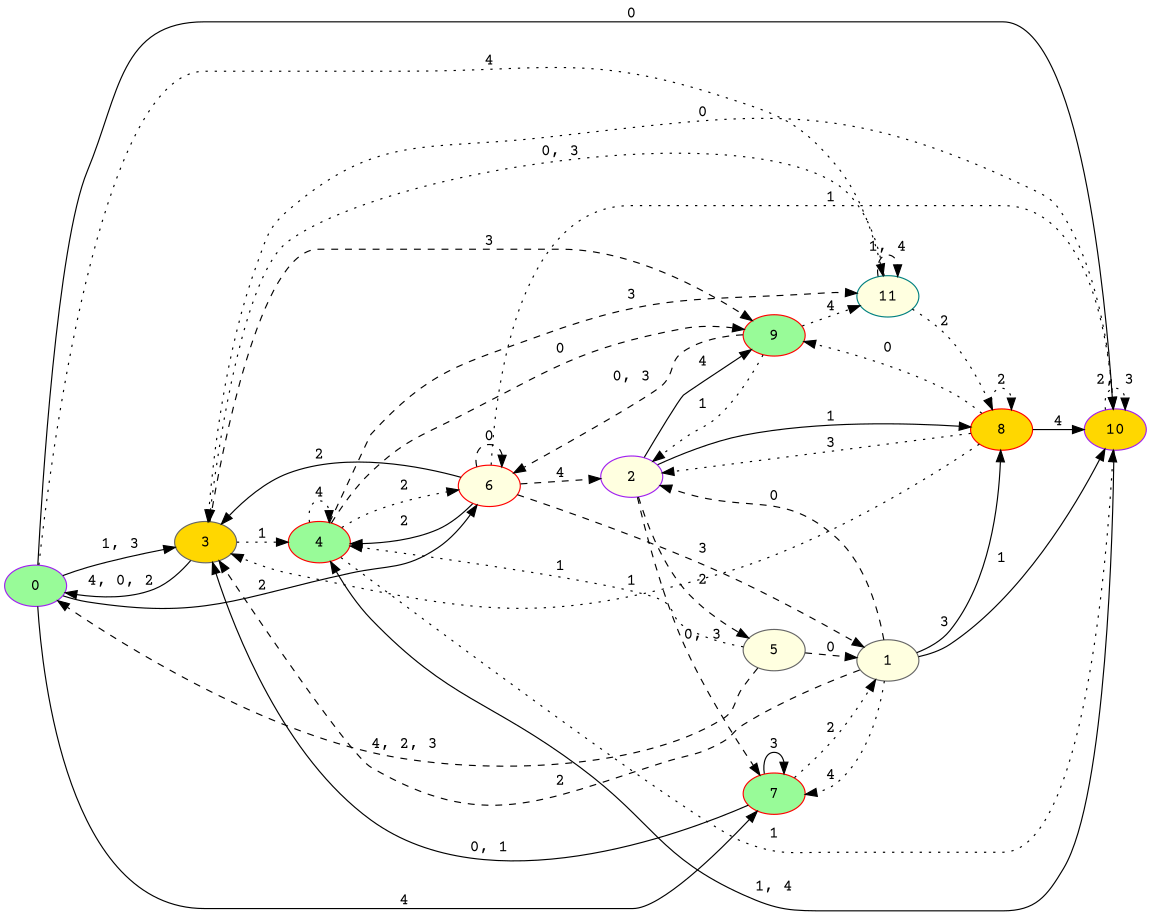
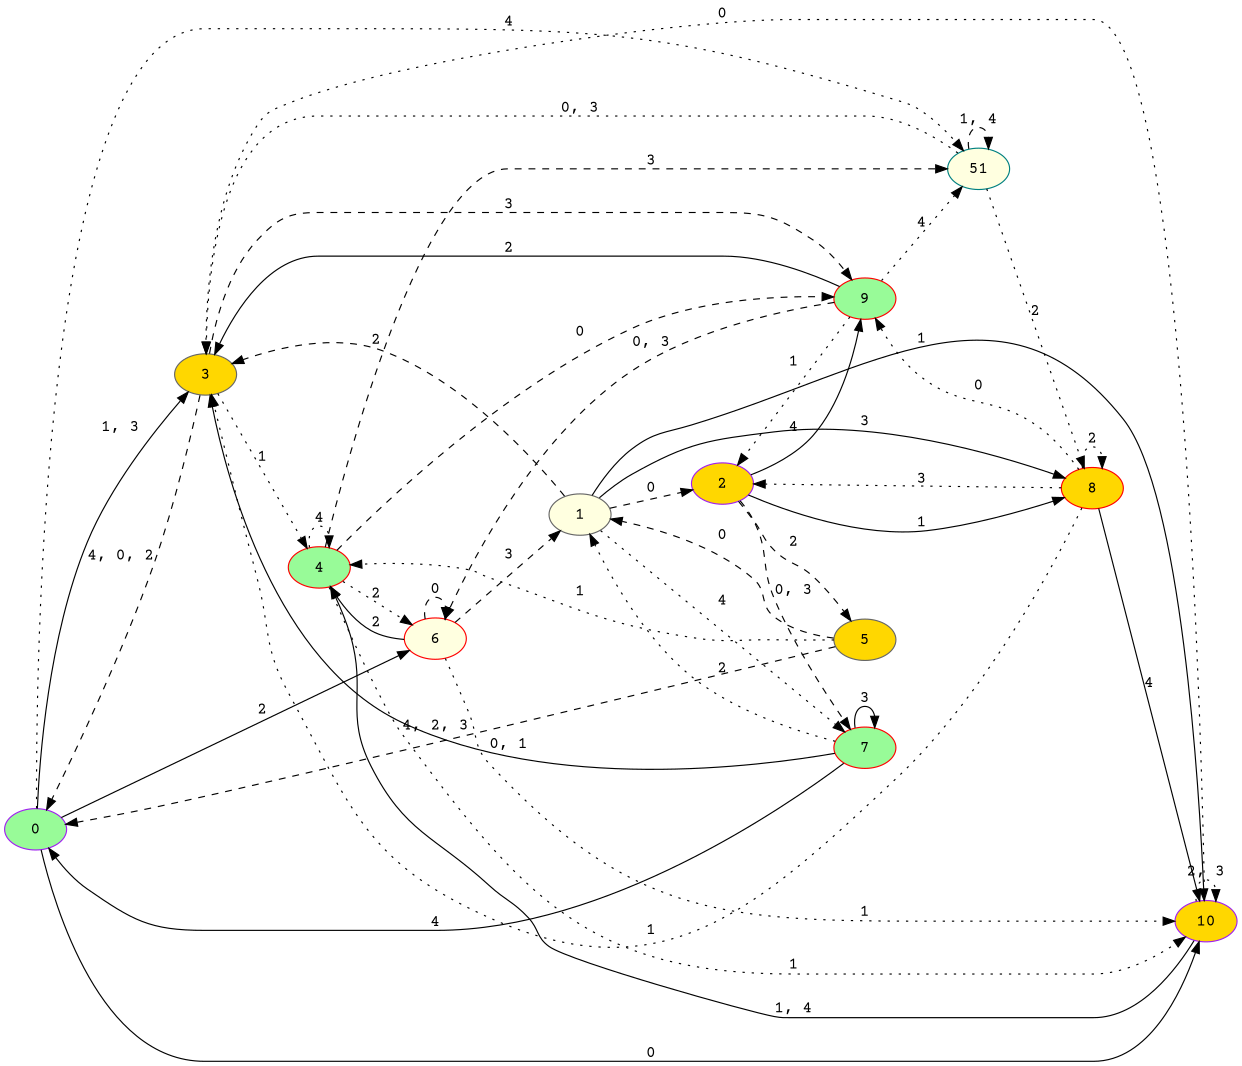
node "11": label "11" -> "51"
edge "6" -> "3": now "9" -> "3"
node "2": fillcolor lightyellow -> gold
edge "6" -> "2": removed, label "4"
edge "3" -> "0": style solid -> dashed
node "5": fillcolor lightyellow -> gold
edge "0" -> "7": reversed
